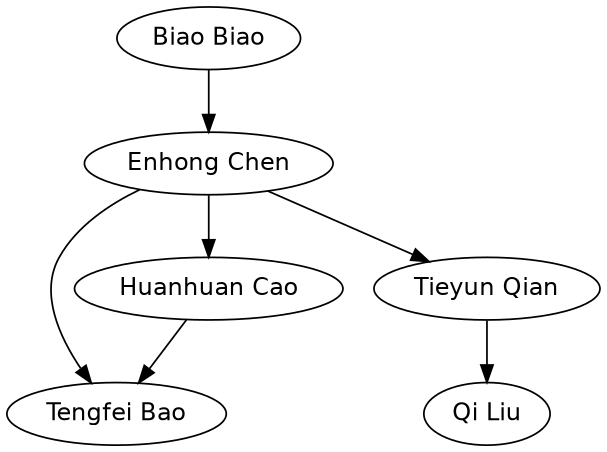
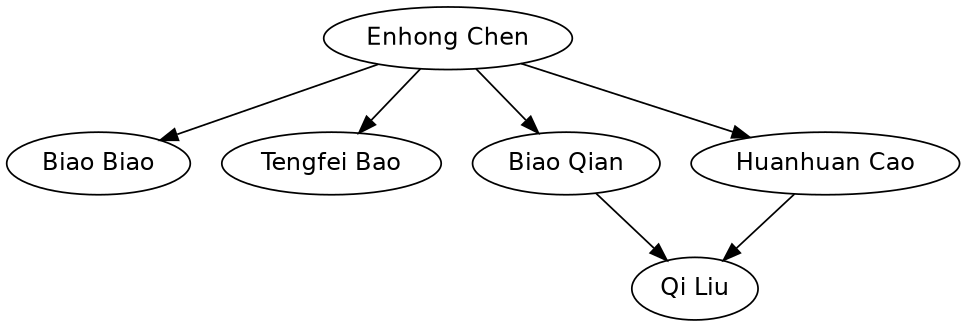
edge "Biao Biao" -> "Enhong Chen": reversed
node "Tieyun Qian": label "Tieyun Qian" -> "Biao Qian"
edge "Huanhuan Cao" -> "Tengfei Bao": now "Huanhuan Cao" -> "Qi Liu"
